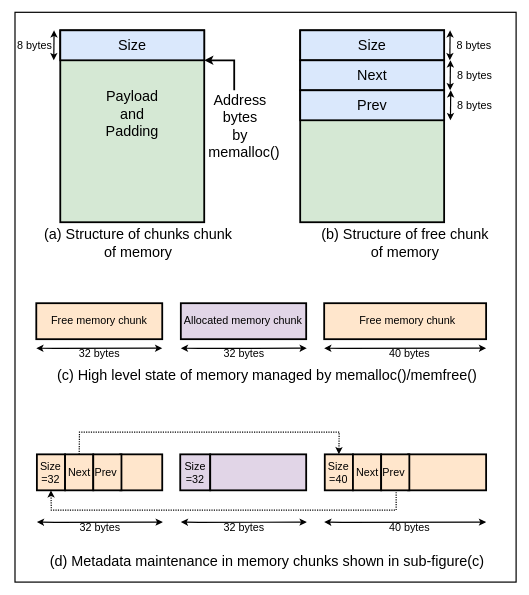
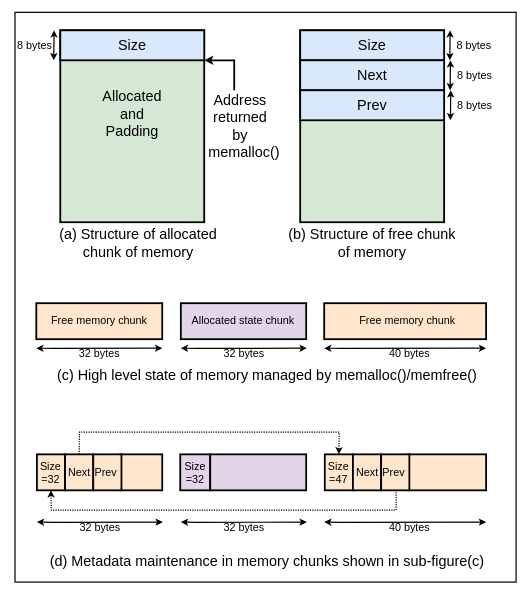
node "Payload and Padding": label "Payload and Padding" -> "Allocated and Padding"
node "Address bytes by memalloc()": label "Address bytes by memalloc()" -> "Address returned by memalloc()"
node "(a) Structure of chunks chunk of memory": label "(a) Structure of chunks chunk of memory" -> "(a) Structure of allocated chunk of memory"
node "(b) Structure of free chunk of memory": moved (405, 243) -> (372, 243)
node "Allocated memory chunk": label "Allocated memory chunk" -> "Allocated state chunk"
node "Size =40": label "Size =40" -> "Size =47"
